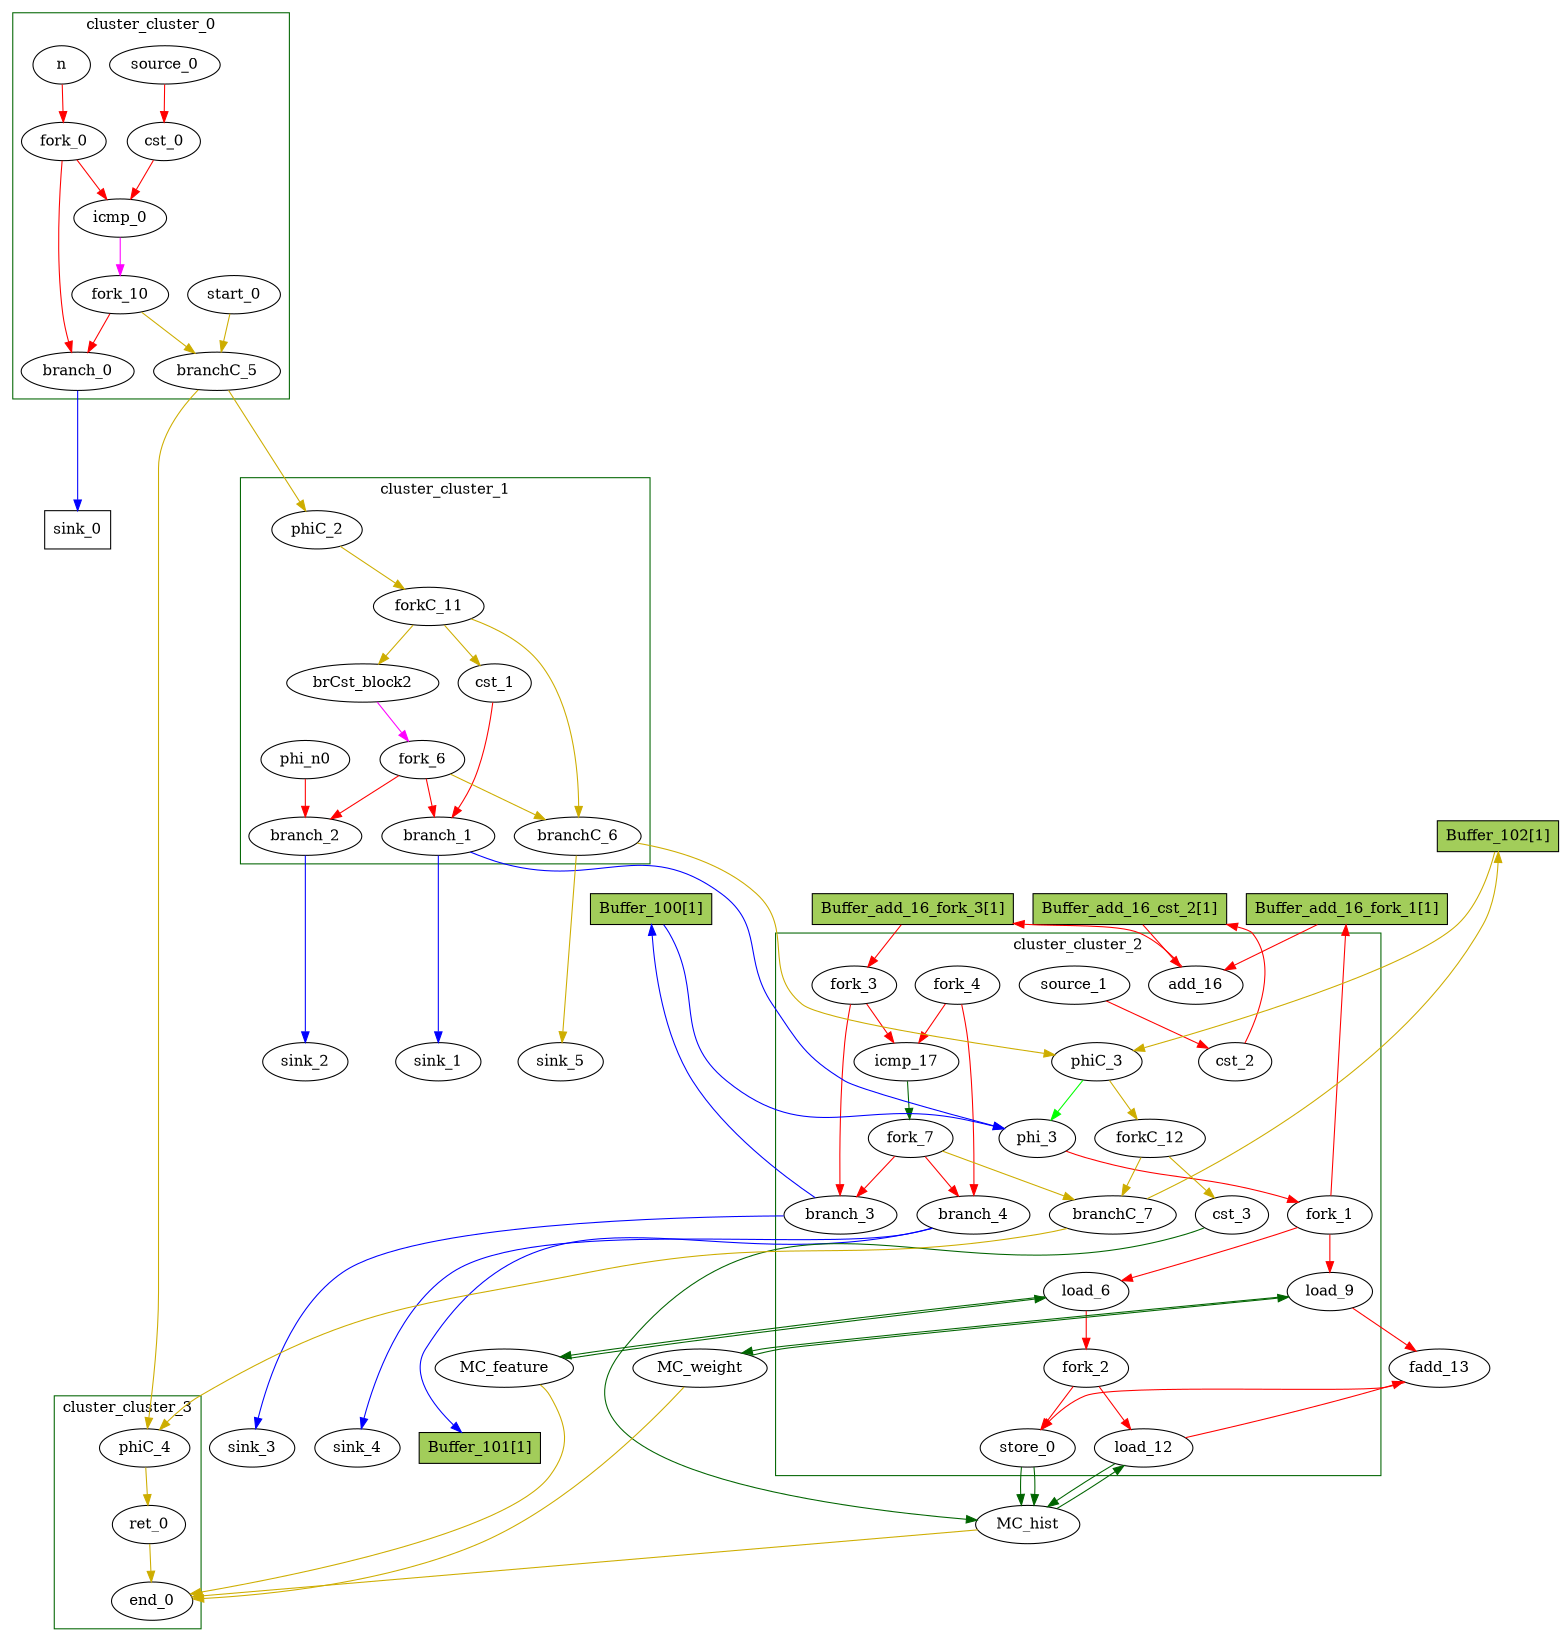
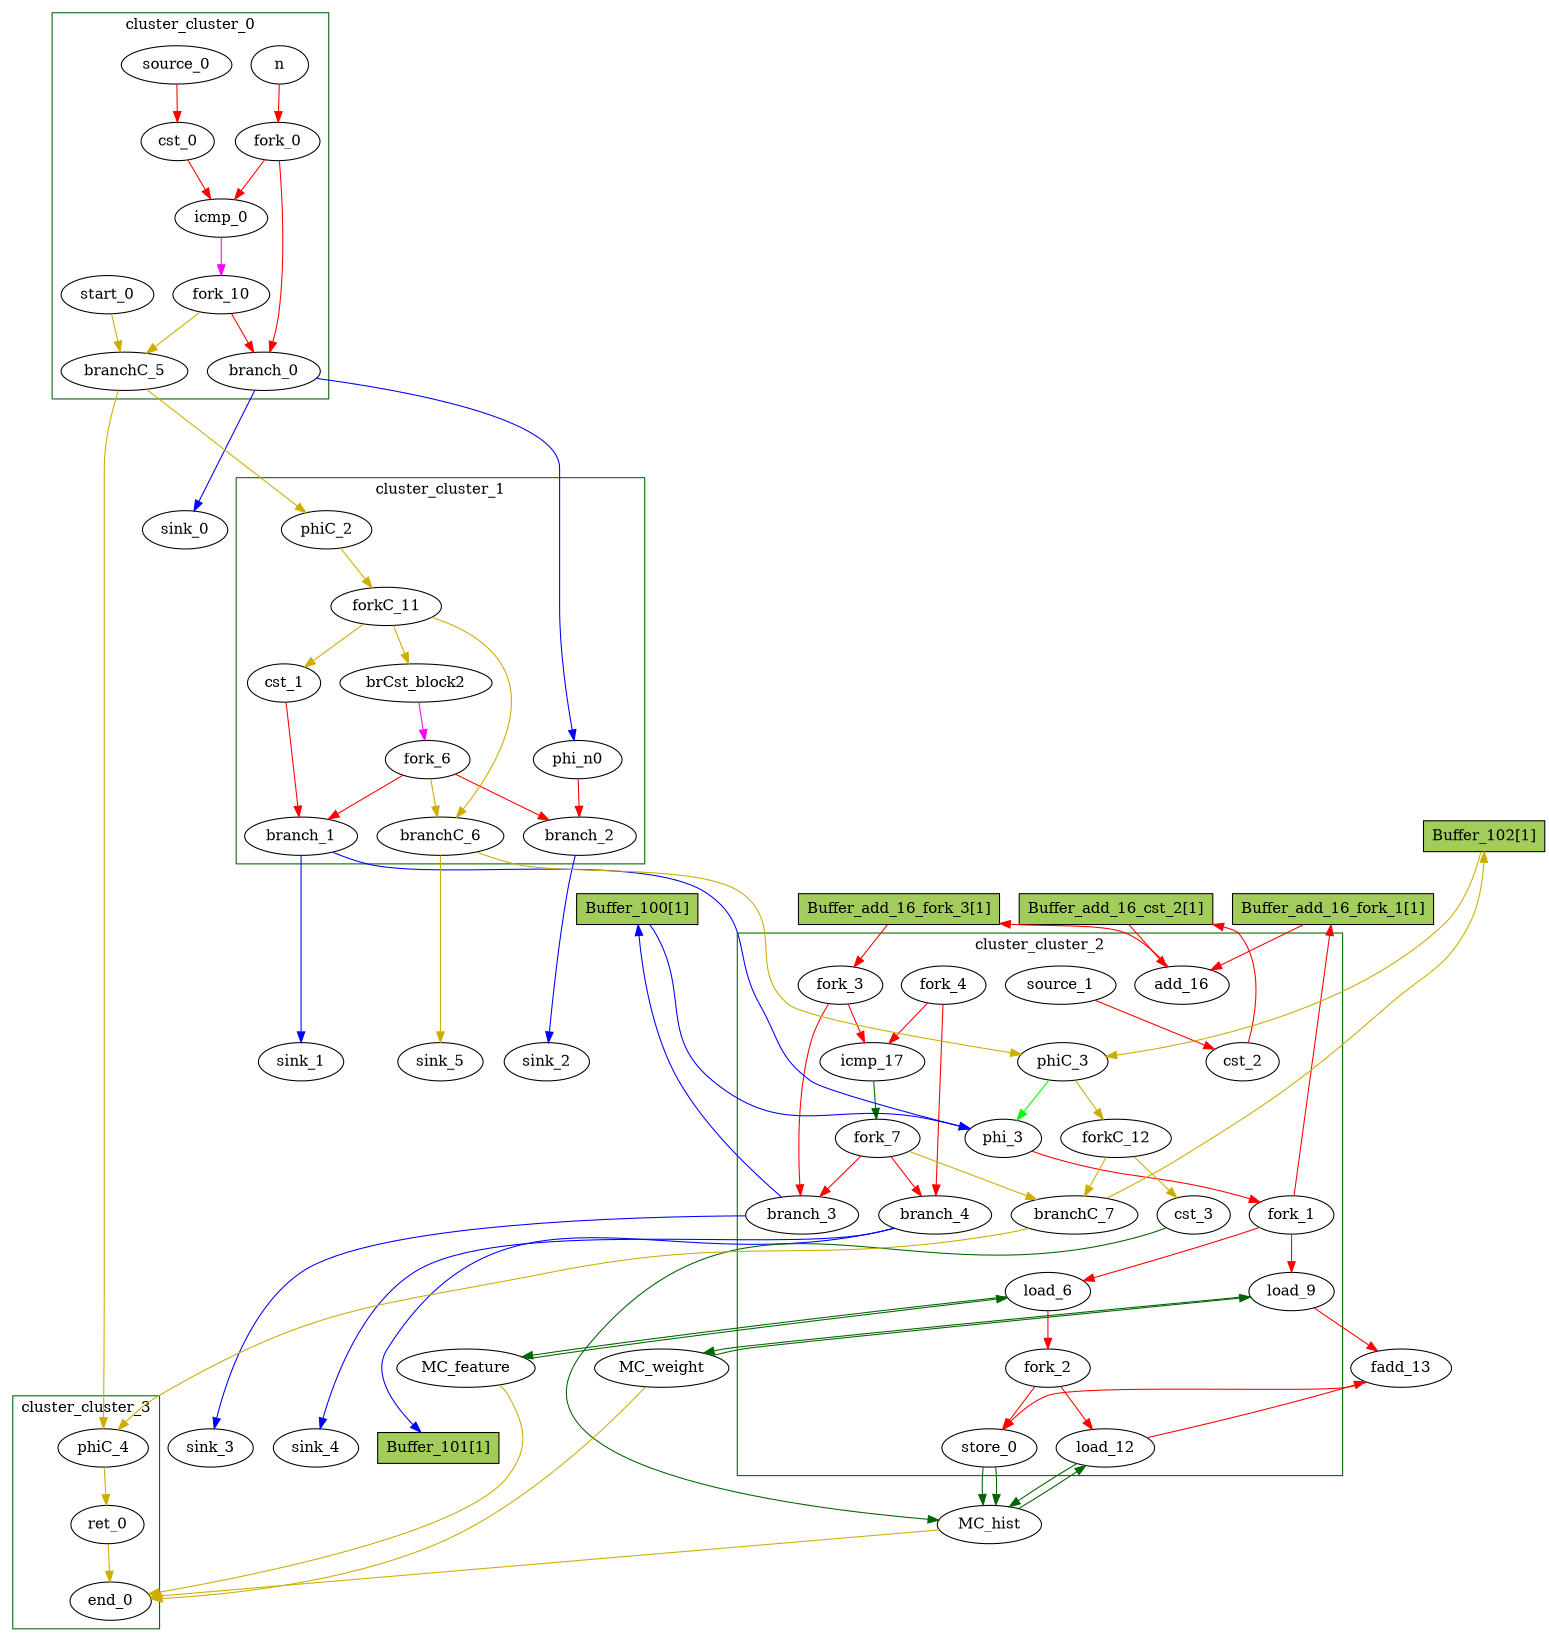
edge "branch_0" -> "phi_n0": added
node "sink_0": shape box -> ellipse
